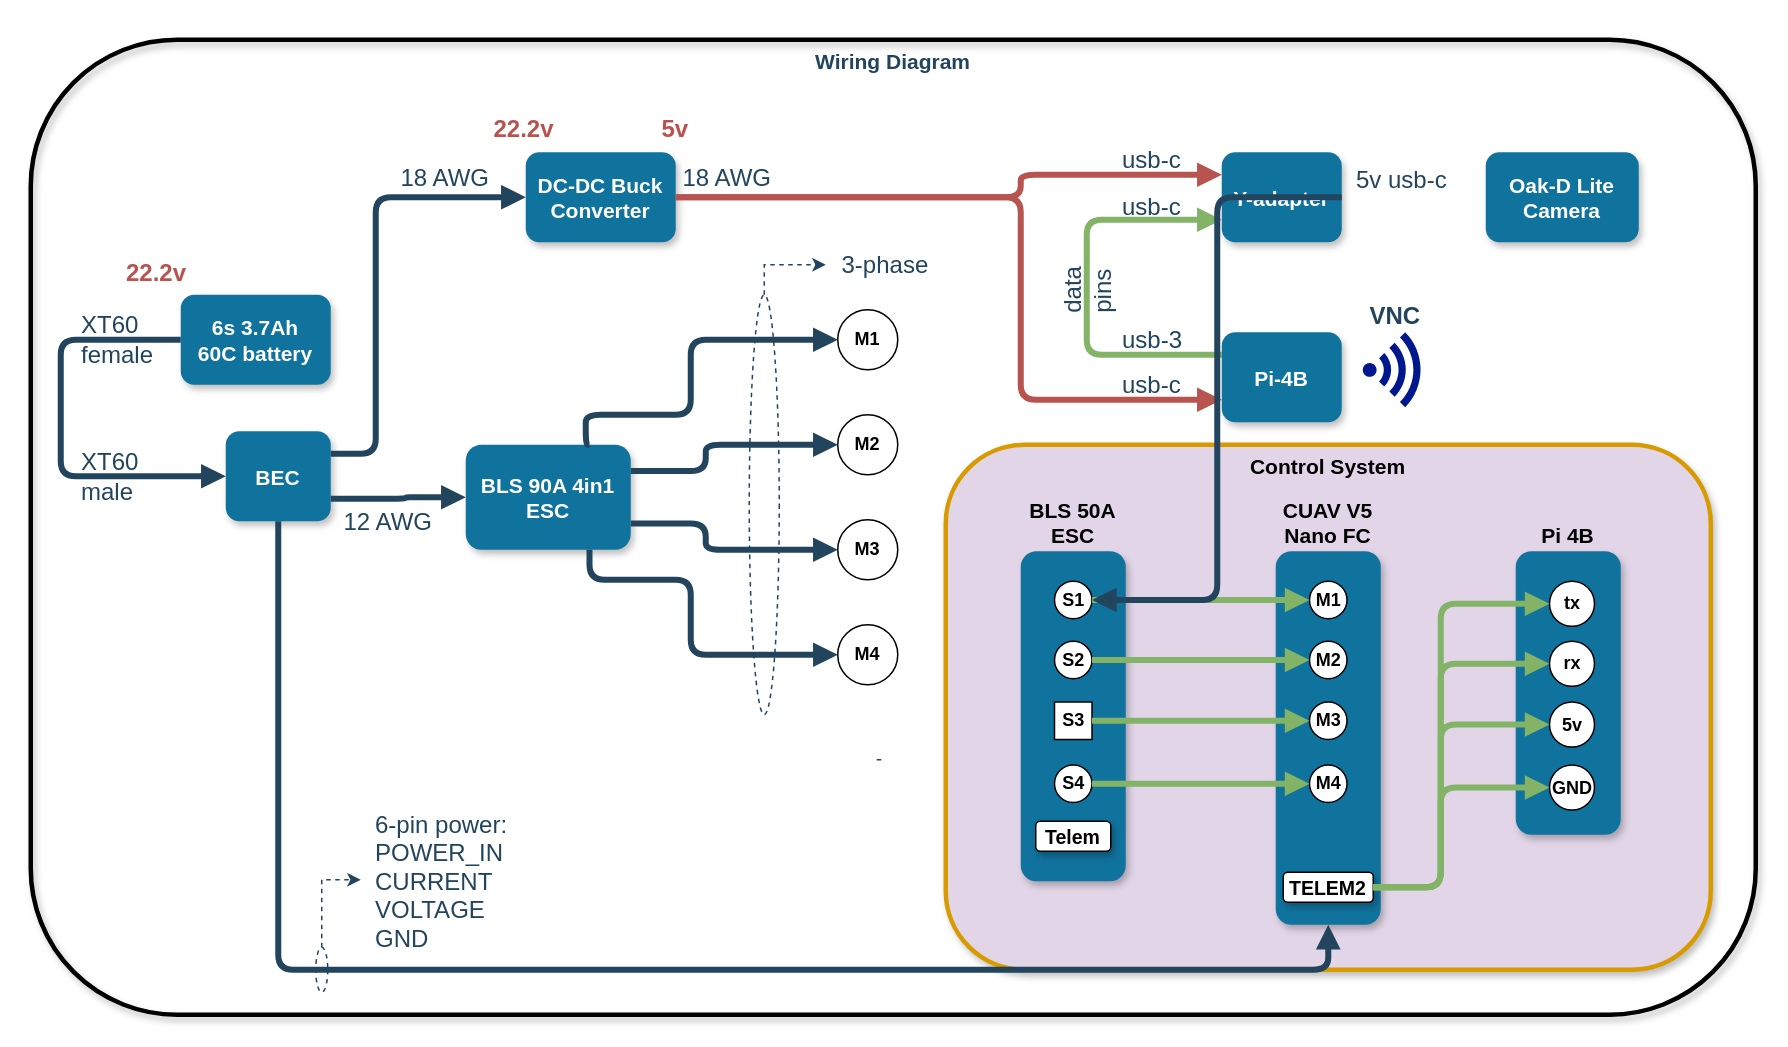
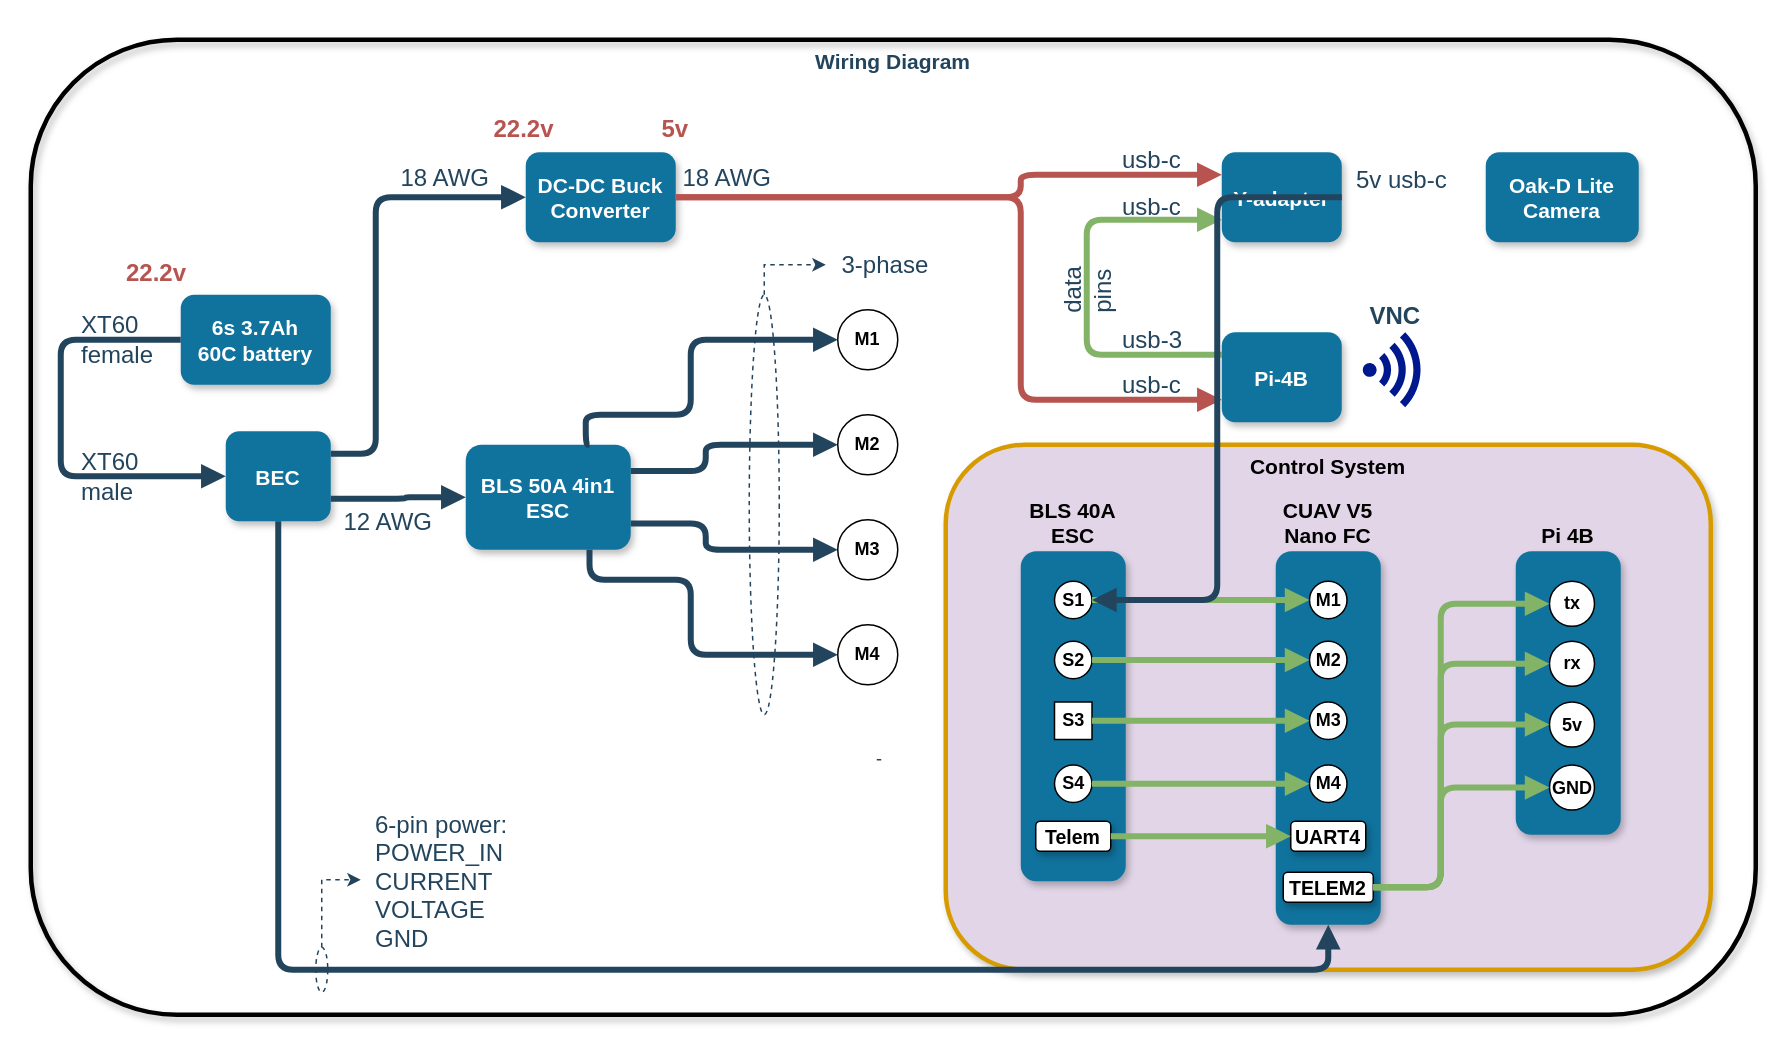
node "BLS 90A 4in1 ESC": label "BLS 90A 4in1 ESC" -> "BLS 50A 4in1 ESC"
node "BLS 50A ESC": label "BLS 50A ESC" -> "BLS 40A ESC"
edge "Telem" -> "UART4": added
node "UART4": added
